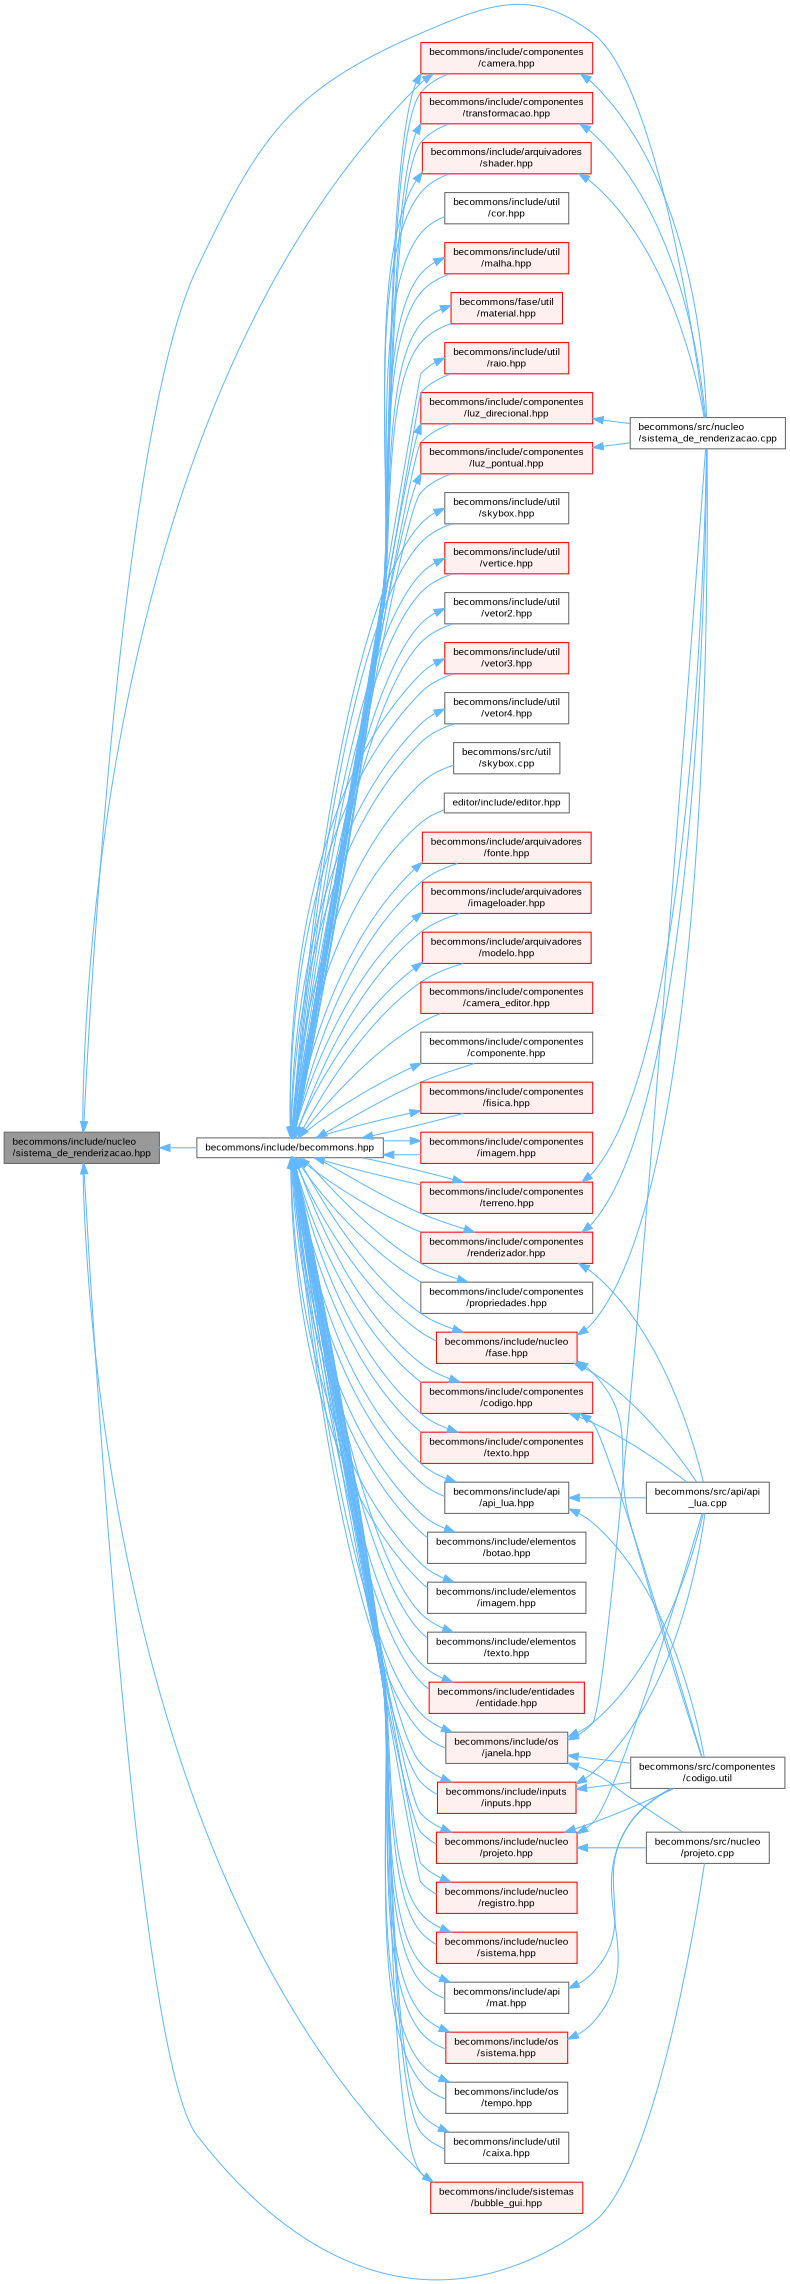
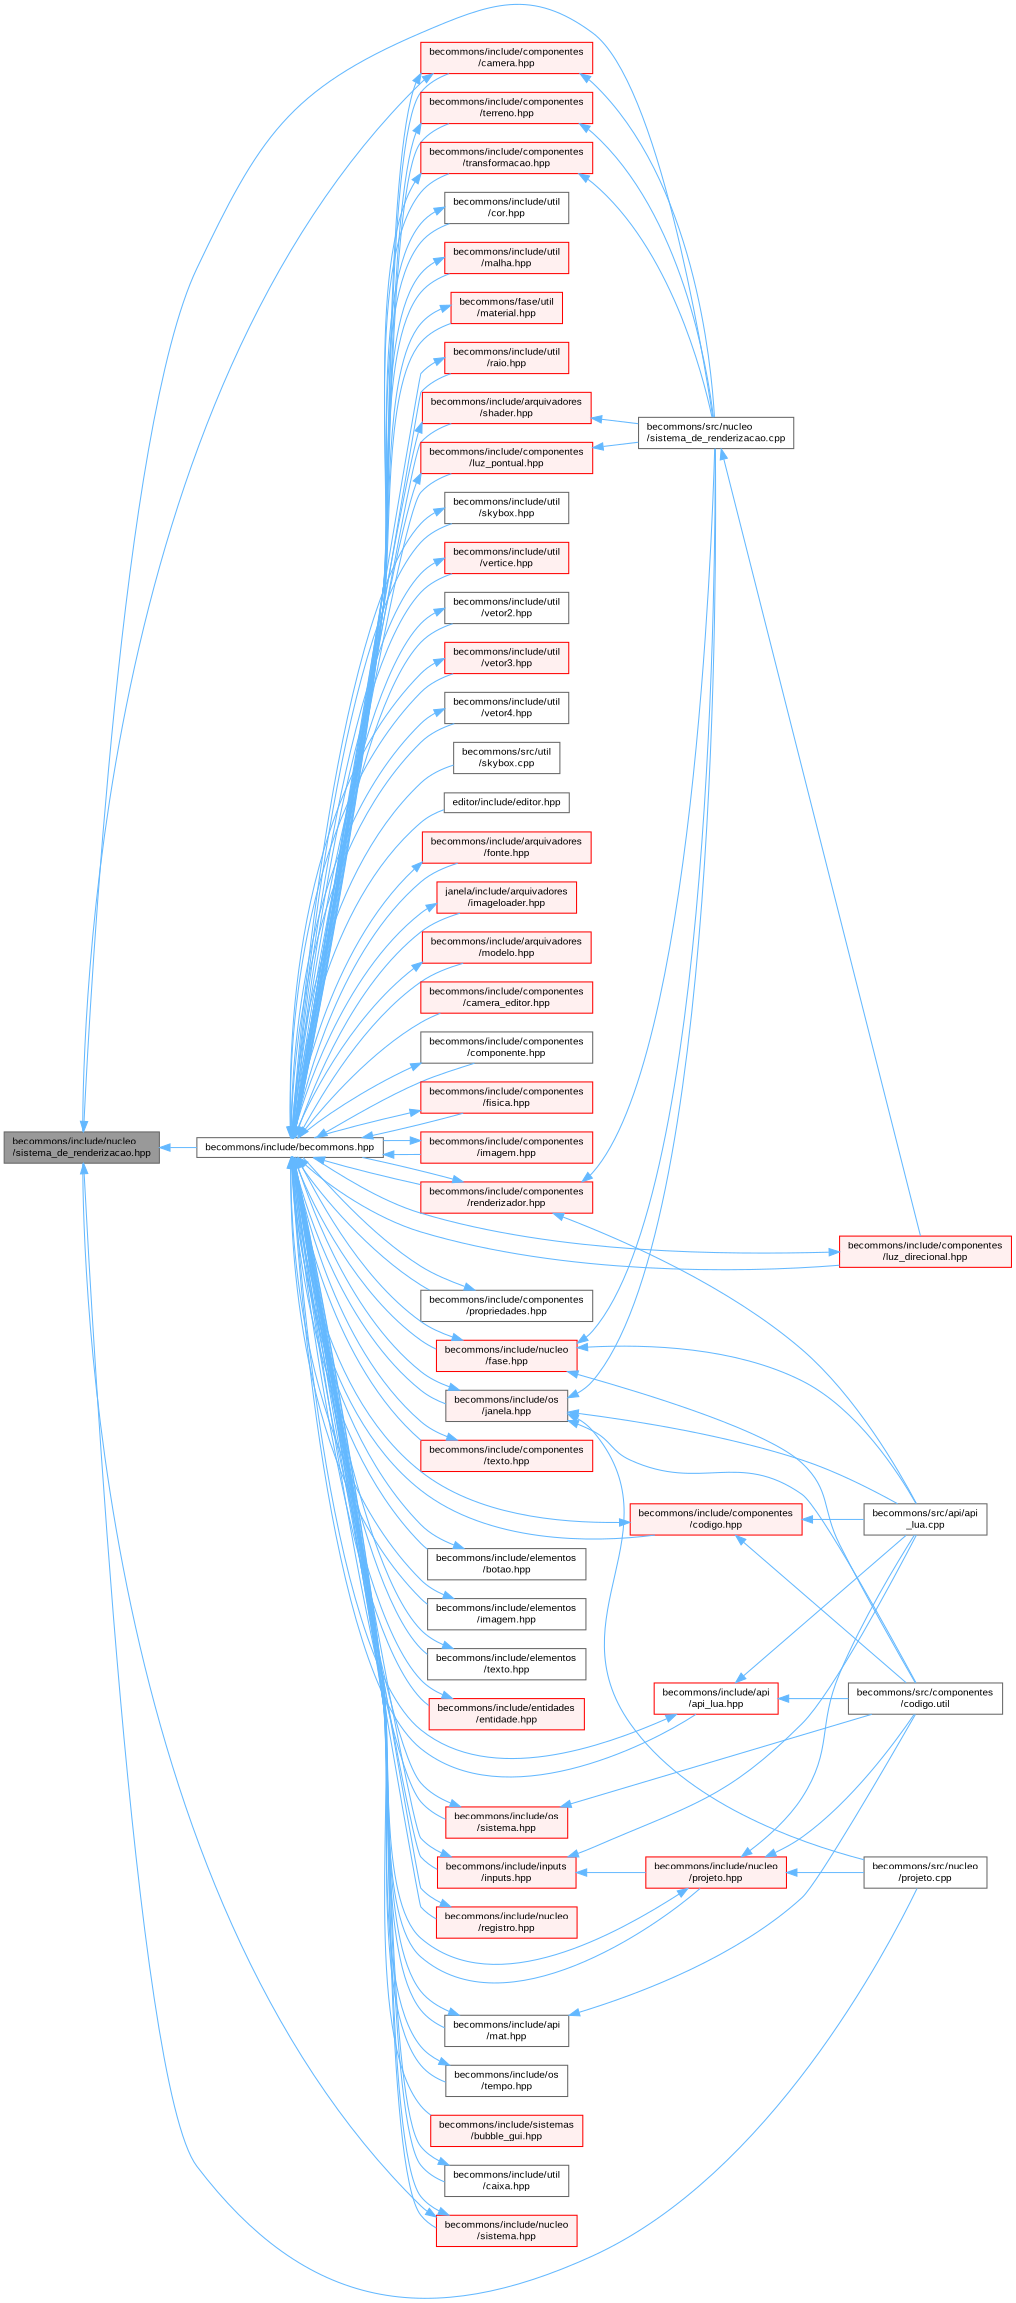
edge "becommons/src/nucleo /sistema_de_renderizacao.cpp" -> "becommons/include/componentes /luz_direcional.hpp": reversed
edge "becommons/include/becommons.hpp" -> "becommons/include/util /cor.hpp": added
node "becommons/include/arquivadores /imageloader.hpp": label "becommons/include/arquivadores /imageloader.hpp" -> "janela/include/arquivadores /imageloader.hpp"
node "becommons/include/api /api_lua.hpp": color grey40 -> red
edge "becommons/include/nucleo /sistema_de_renderizacao.hpp" -> "becommons/include/sistemas /bubble_gui.hpp": now "becommons/include/nucleo /sistema_de_renderizacao.hpp" -> "becommons/include/nucleo /sistema.hpp"
edge "becommons/src/componentes /codigo.util" -> "becommons/include/inputs /inputs.hpp": now "becommons/include/nucleo /projeto.hpp" -> "becommons/include/inputs /inputs.hpp"
